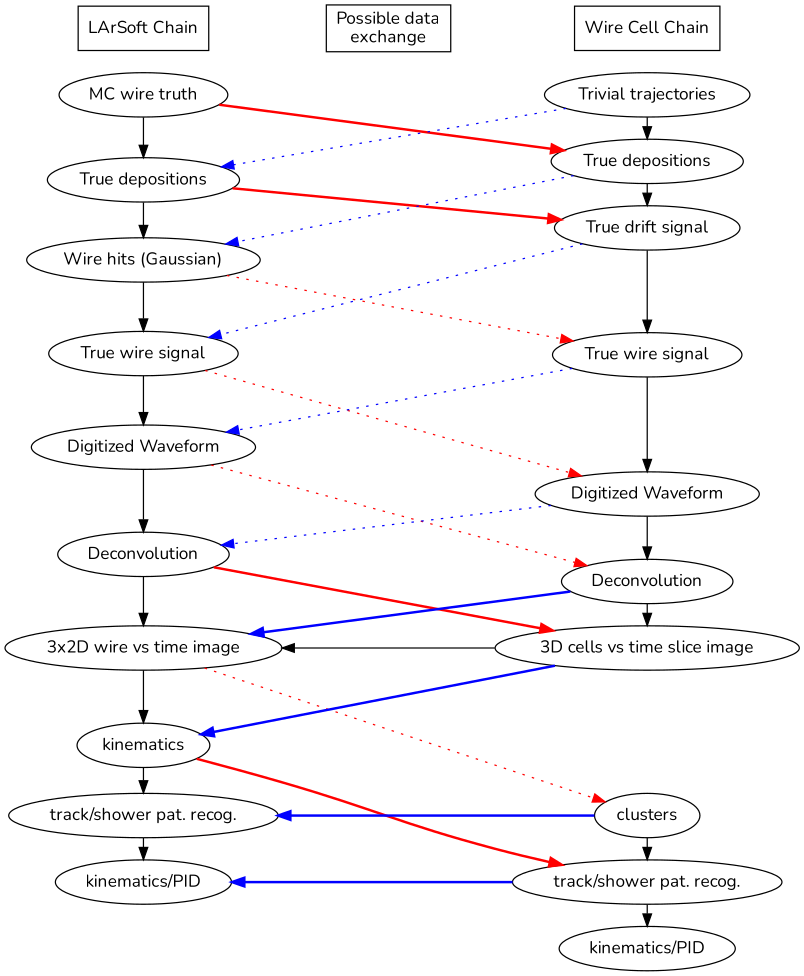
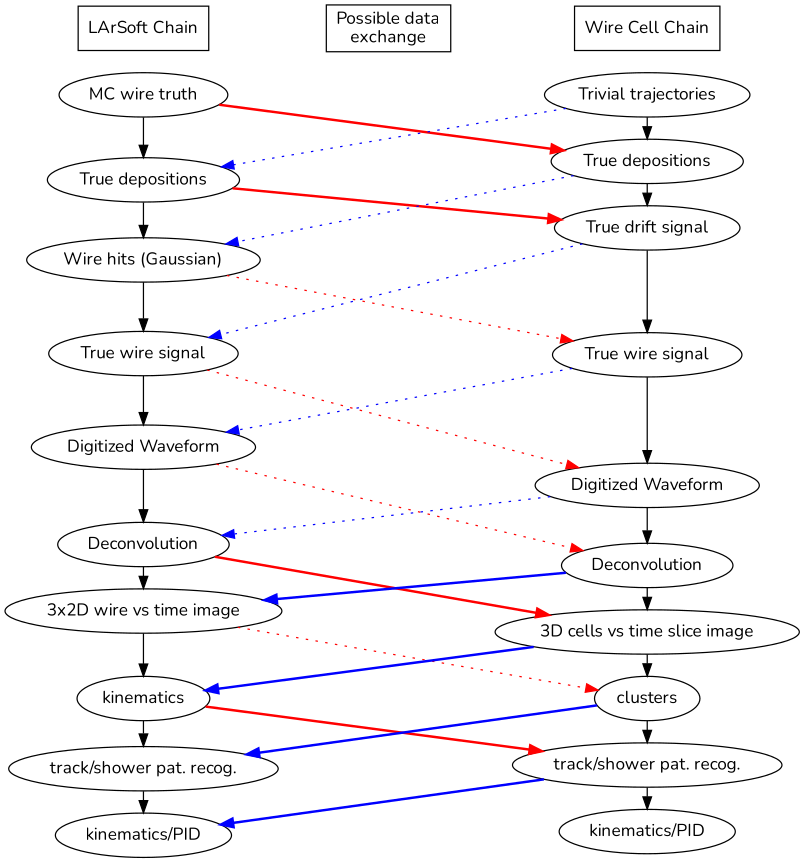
edge "3D cells vs time slice image" -> "3x2D wire vs time image": now "3D cells vs time slice image" -> "clusters"
